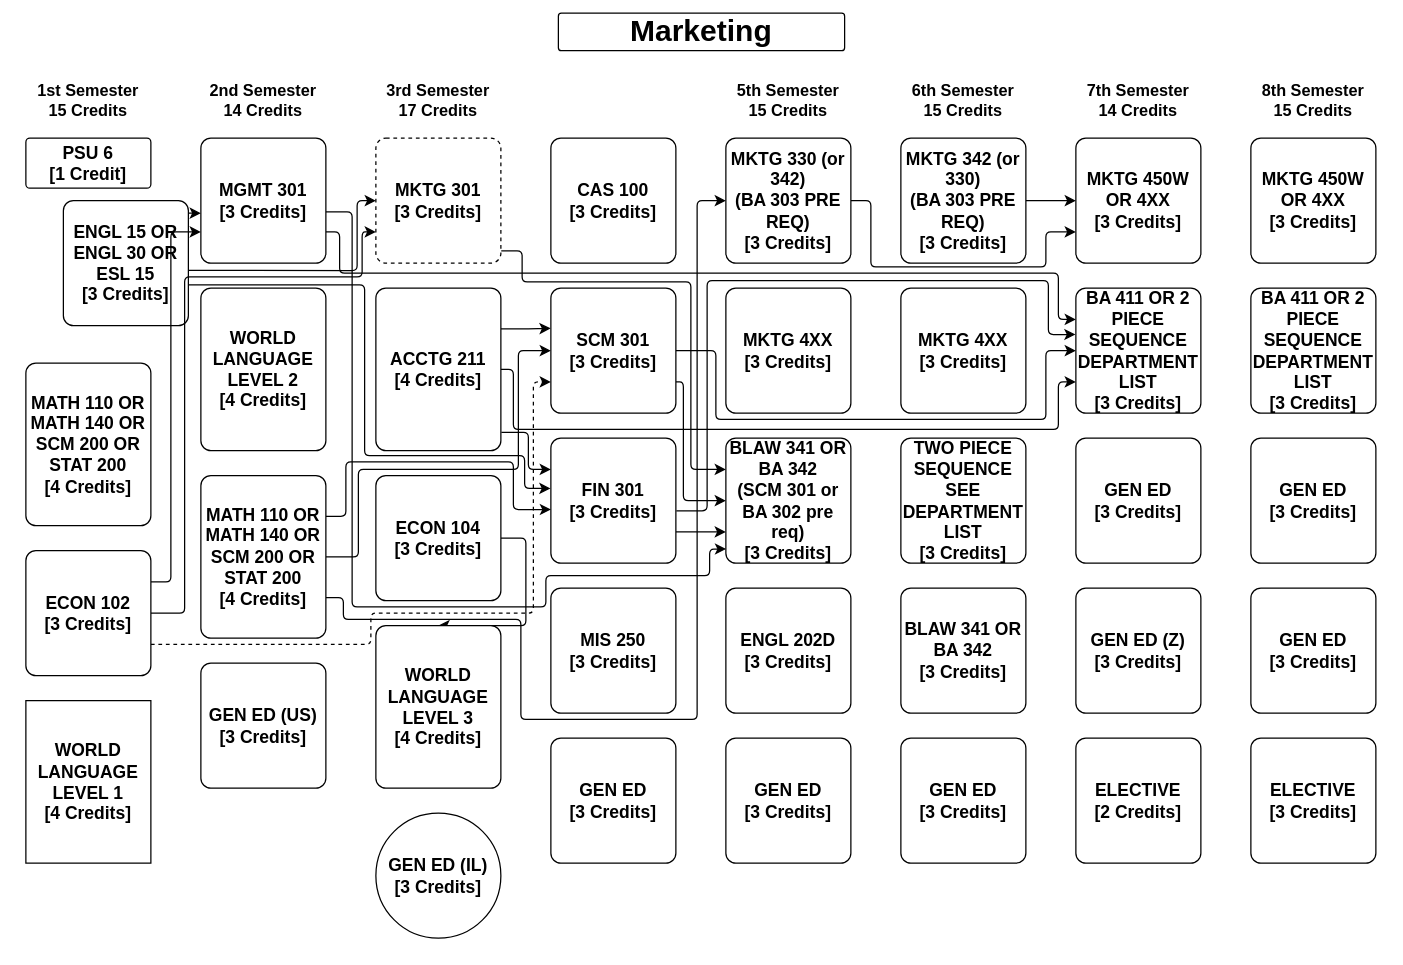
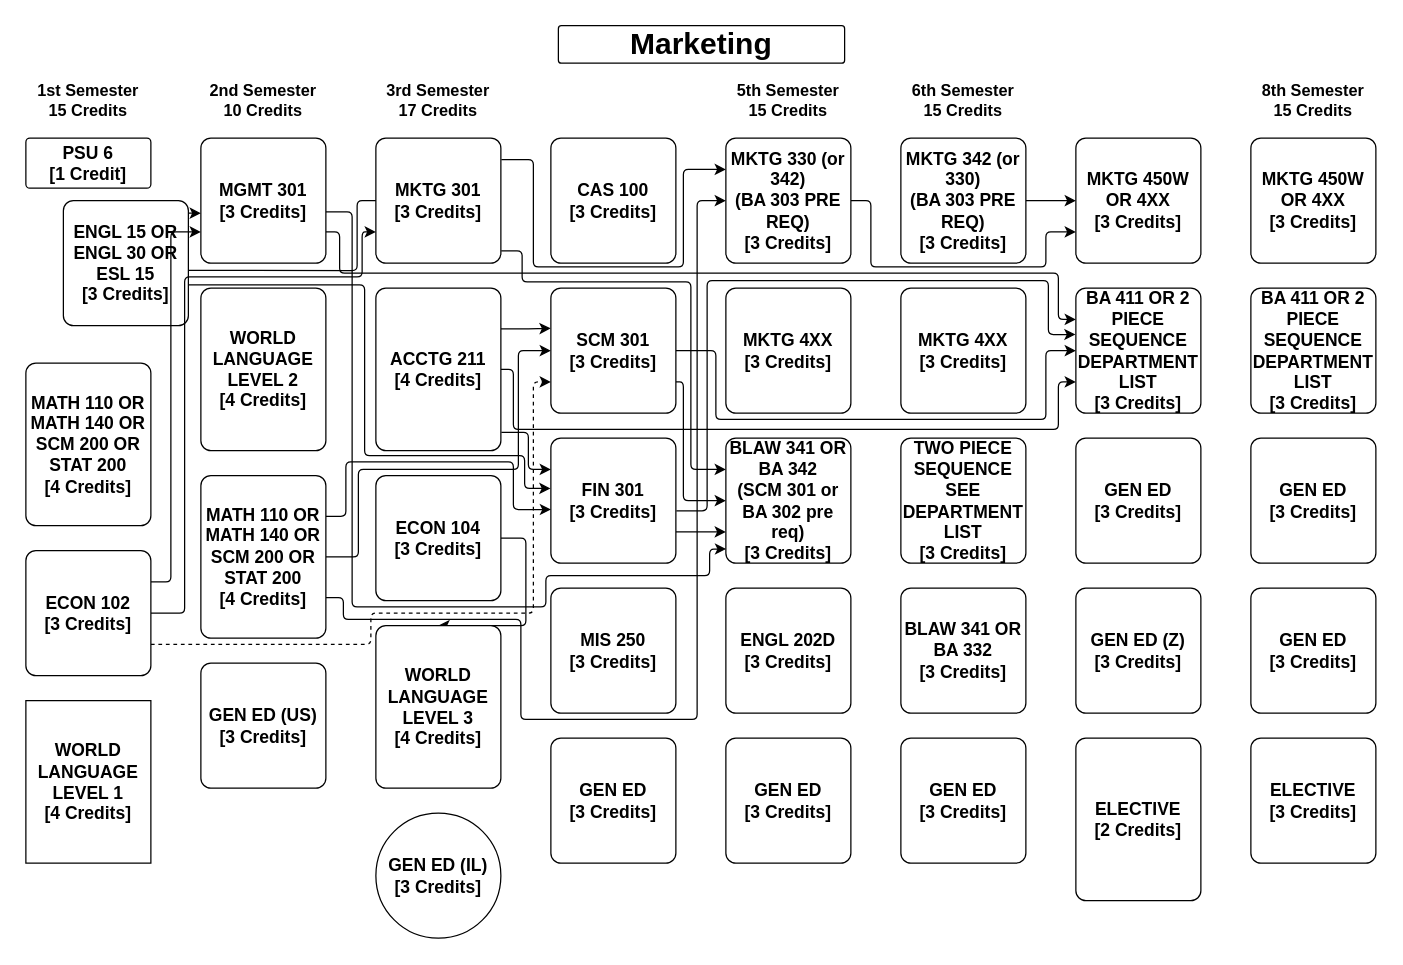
node "Marketing": moved (701, 32) -> (701, 44)
node "2nd Semester14 Credits": label "2nd Semester14 Credits" -> "2nd Semester10 Credits"
node "7th Semester14 Credits": removed
edge "ENGL 15 OR ENGL 30 OR ESL 15 [3 Credits]" -> "MKTG 301 [3 Credits]": arrowhead classic -> none
node "MKTG 301 [3 Credits]": style dashed -> solid
edge "MKTG 301 [3 Credits]" -> "MKTG 330 (or 342) (BA 303 PRE REQ) [3 Credits]": added
node "BLAW 341 OR BA 342 [3 Credits]": label "BLAW 341 OR BA 342 [3 Credits]" -> "BLAW 341 OR BA 332 [3 Credits]"
node "ELECTIVE [2 Credits]": size 125x125 -> 125x163
